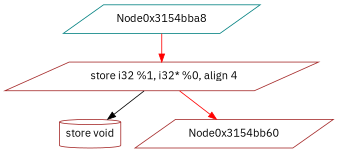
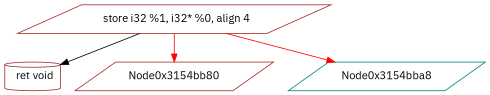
edge "Node0x3154bba8" -> "store i32 %1, i32* %0, align 4": reversed
node "store void": label "store void" -> "ret void"
node "Node0x3154bb60": label "Node0x3154bb60" -> "Node0x3154bb80"
